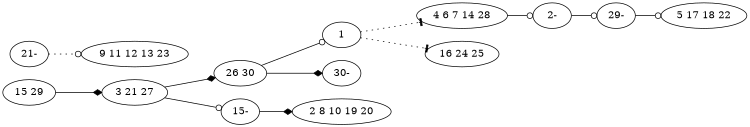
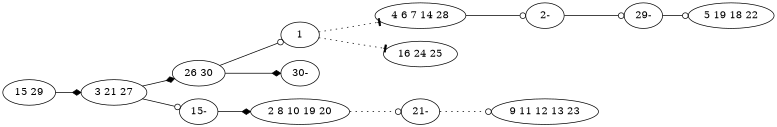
node "5 17 18 22": label "5 17 18 22" -> "5 19 18 22"
edge "2 8 10 19 20" -> "21-": added
